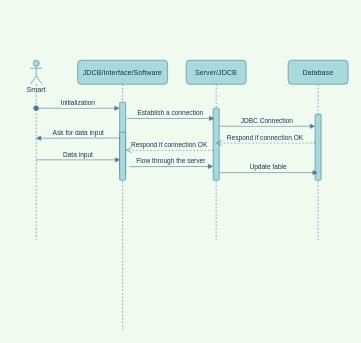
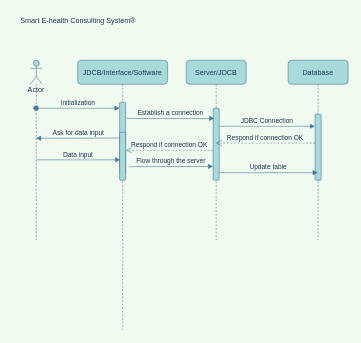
node "Smart E-health Consulting System®": added
node "Smart": label "Smart" -> "Actor"
